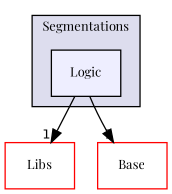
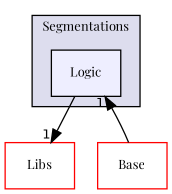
edge "Logic" -> "Base": reversed
